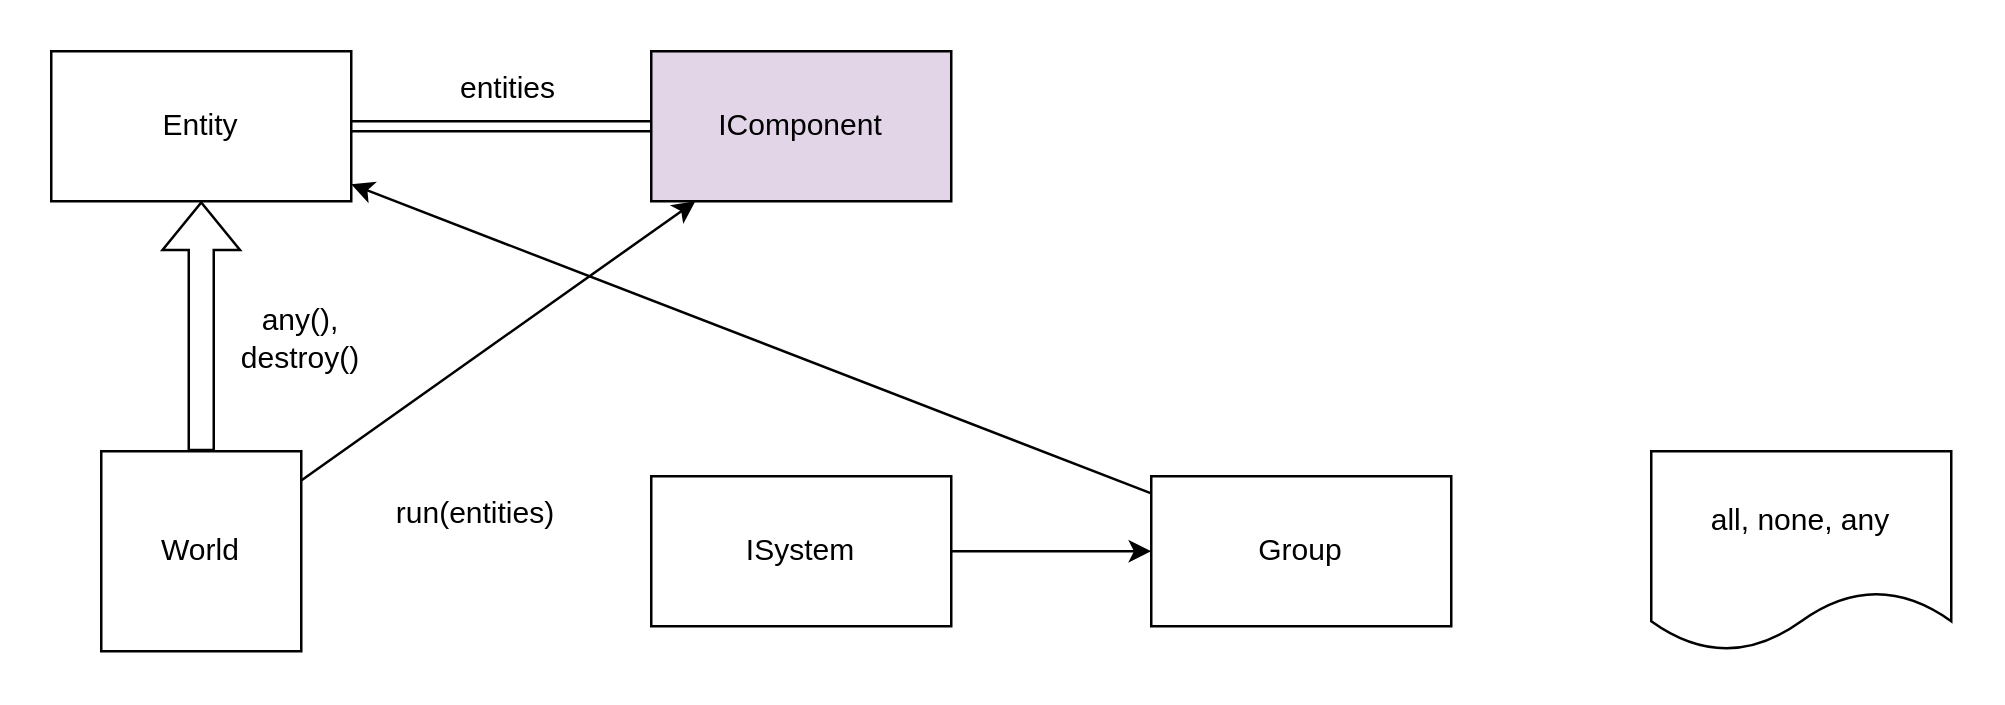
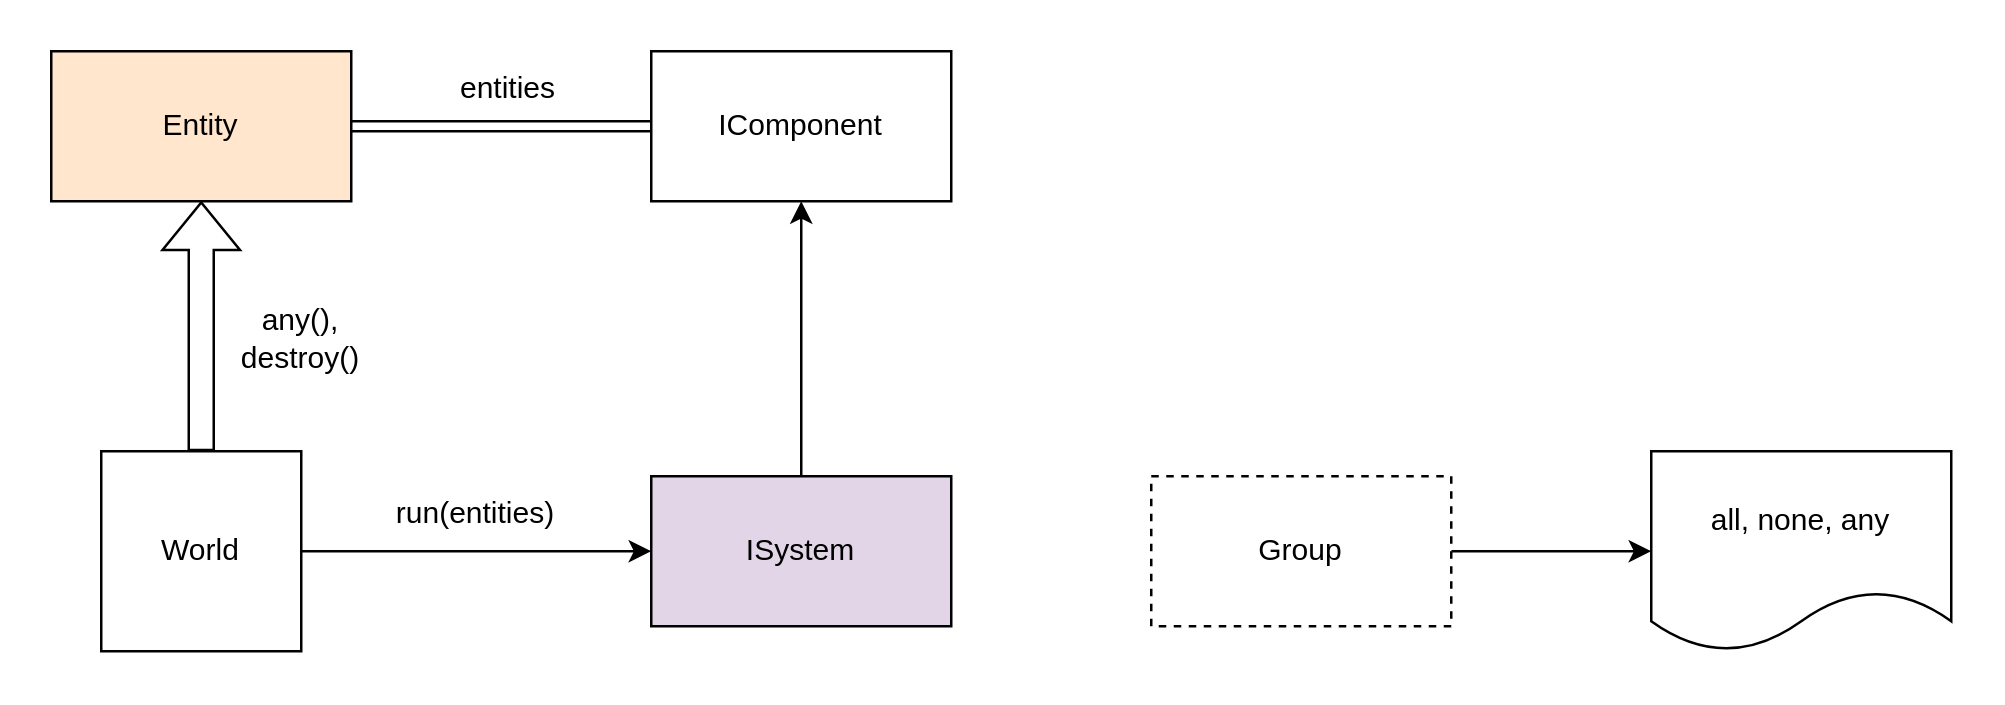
node "Entity": fillcolor #ffffff -> #ffe6cc
node "IComponent": fillcolor #e1d5e7 -> #ffffff
edge "World" -> "IComponent": now "World" -> "ISystem"
edge "Group" -> "Entity": now "Group" -> "all, none, any"
node "ISystem": fillcolor #ffffff -> #e1d5e7
edge "ISystem" -> "Group": now "ISystem" -> "IComponent"
node "Group": style solid -> dashed
